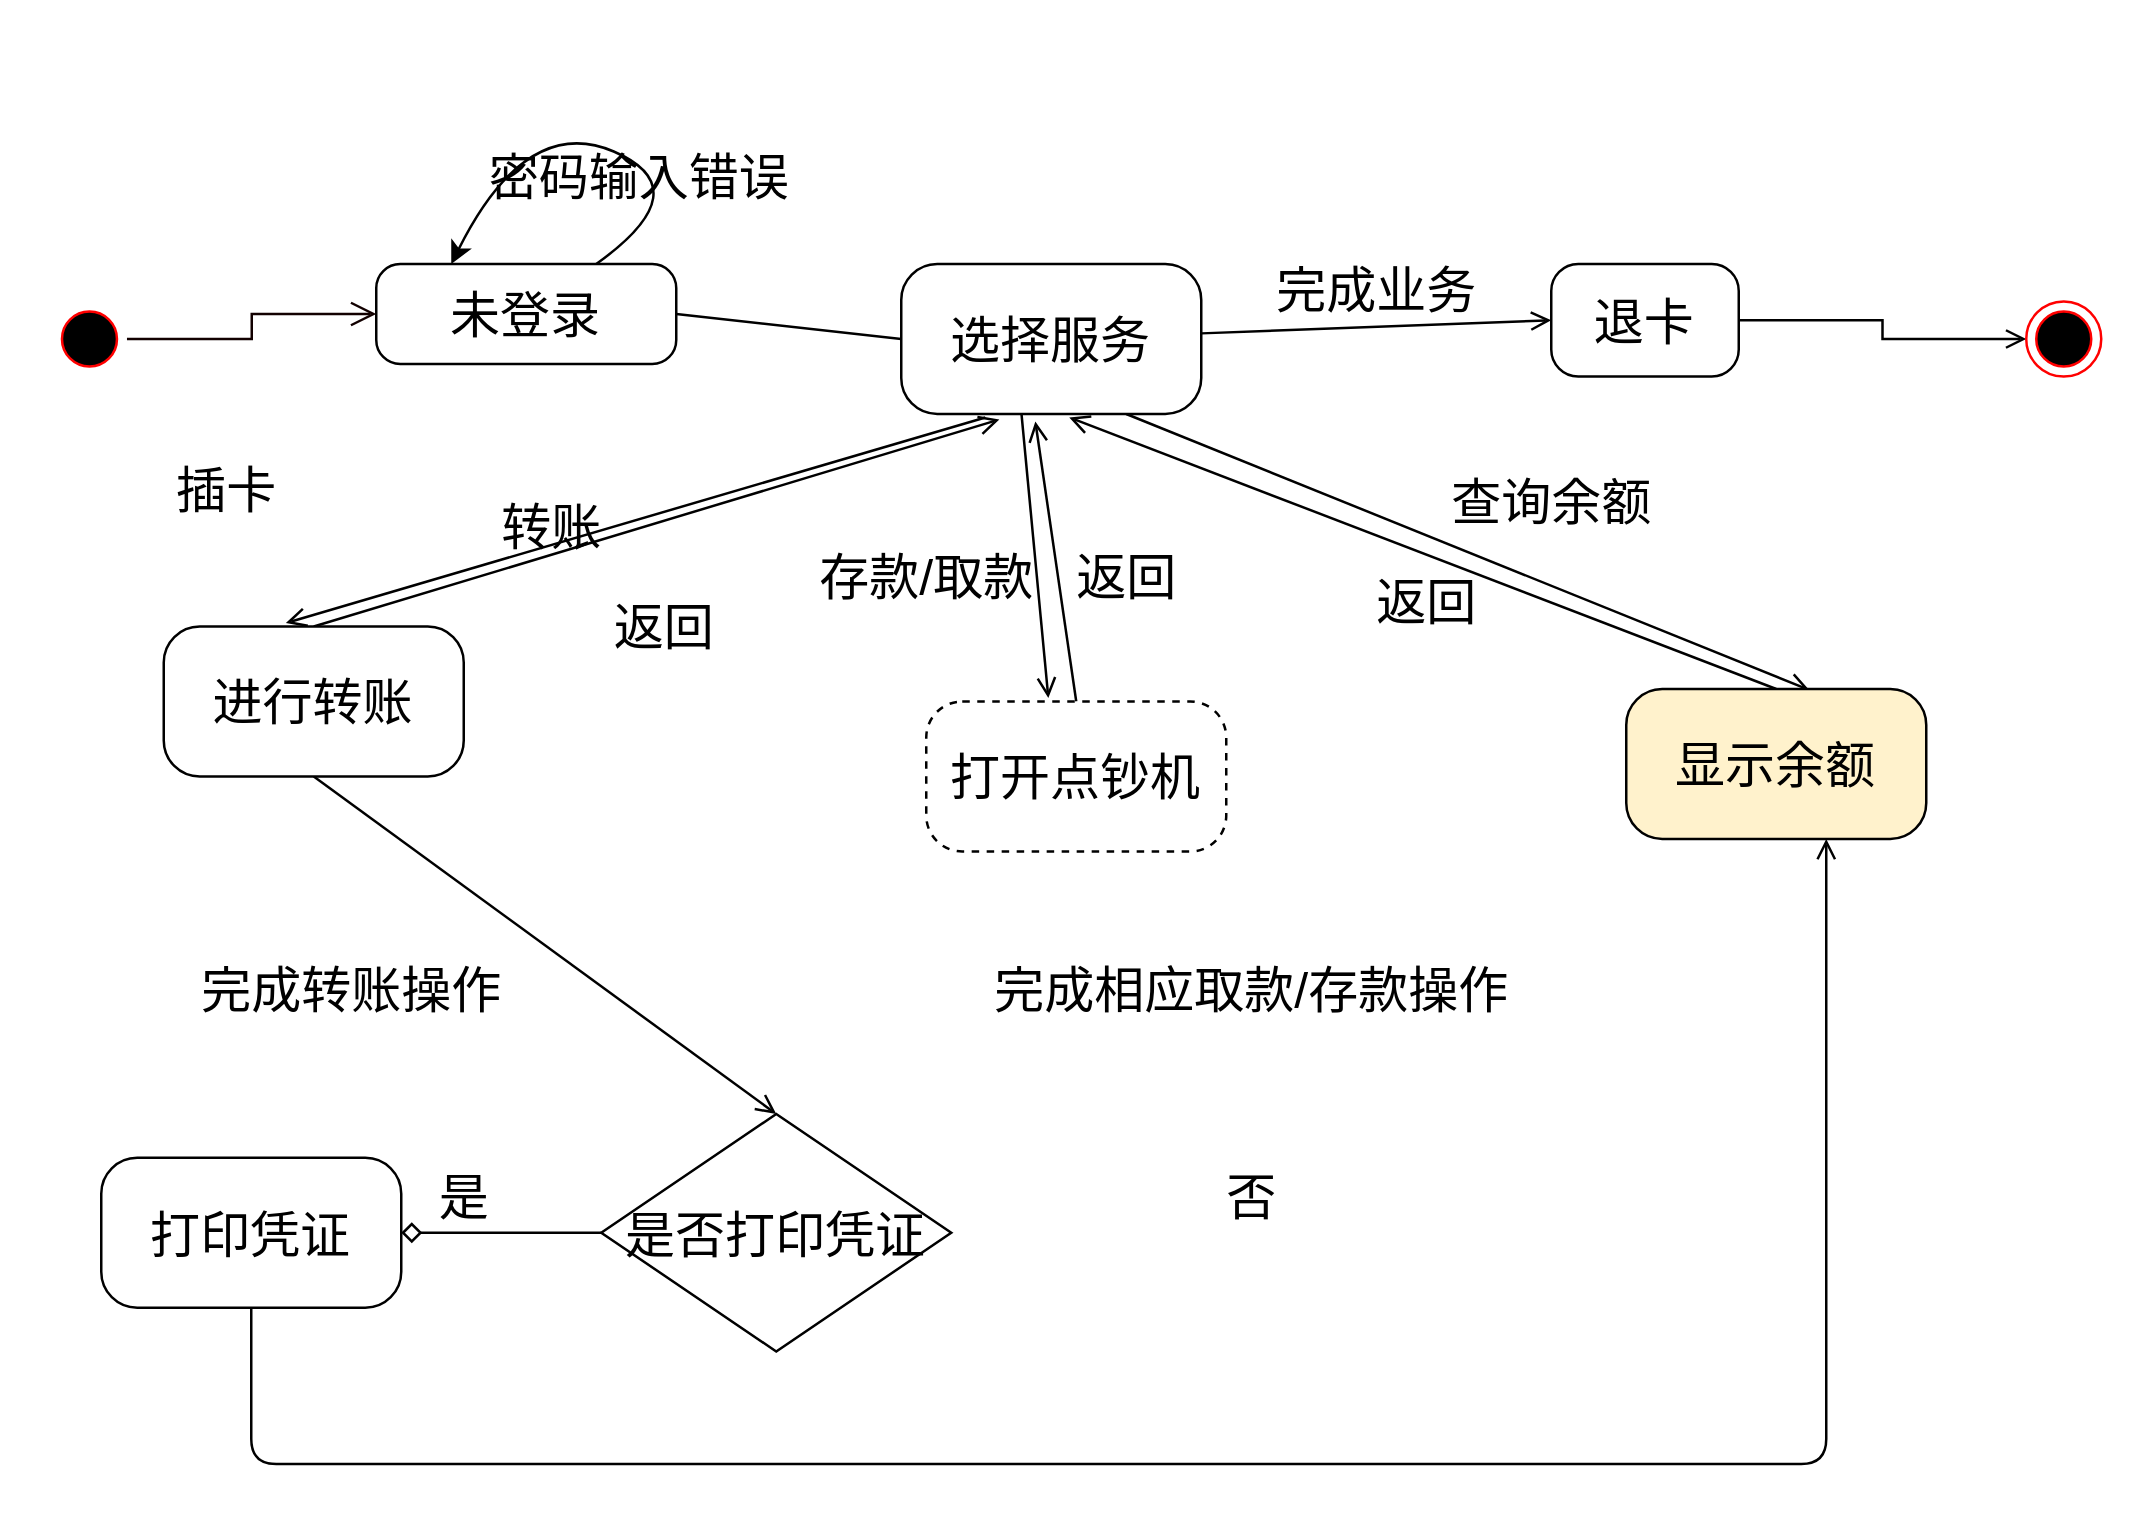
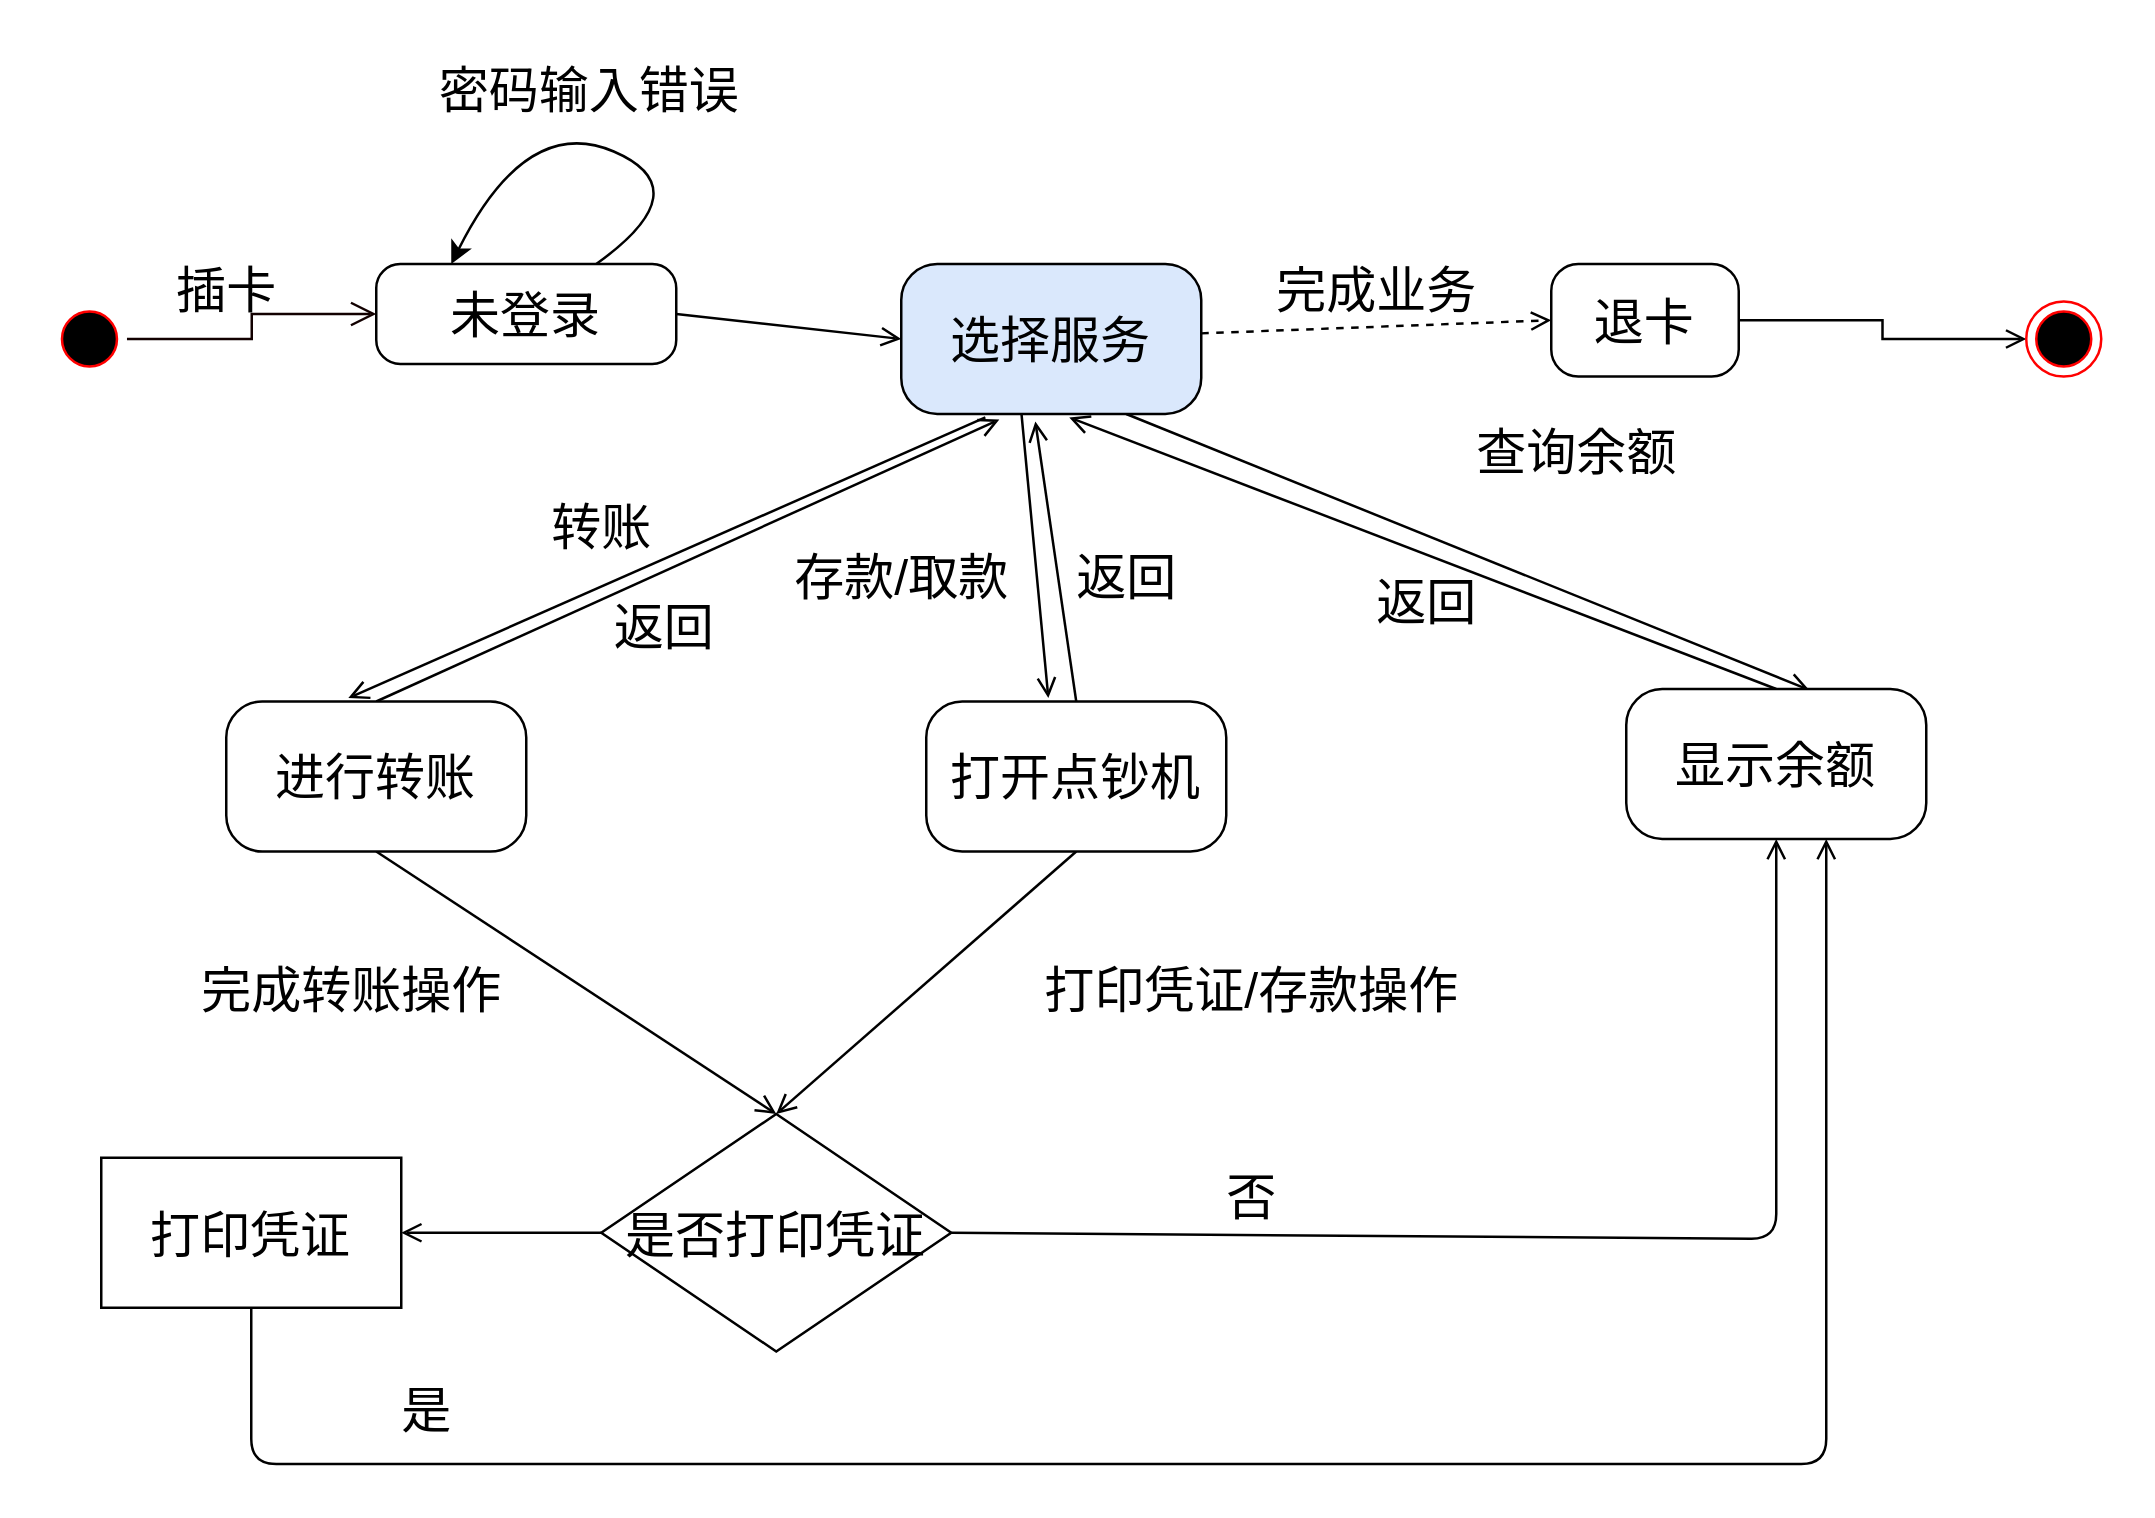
node "密码输入错误": moved (639, 176) -> (589, 89)
edge "选择服务" -> "退卡": style solid -> dashed
edge "未登录" -- "选择服务": arrowhead none -> open
node "选择服务": fillcolor #ffffff -> #dae8fc
node "插卡": moved (226, 489) -> (226, 289)
node "查询余额": moved (1551, 501) -> (1576, 451)
node "转账": moved (551, 526) -> (601, 526)
node "存款/取款": moved (926, 576) -> (901, 576)
node "进行转账": moved (314, 701) -> (376, 776)
node "显示余额": fillcolor #fff2cc -> #ffffff
node "打开点钞机": style dashed -> solid
edge "打开点钞机" -> "是否打印凭证": added
node "完成相应取款/存款操作": label "完成相应取款/存款操作" -> "打印凭证/存款操作"
node "是": moved (464, 1195) -> (426, 1408)
node "打印凭证": shape rounded rectangle -> rectangle
edge "是否打印凭证" -> "打印凭证": arrowhead diamond -> open
edge "是否打印凭证" -> "显示余额": added
